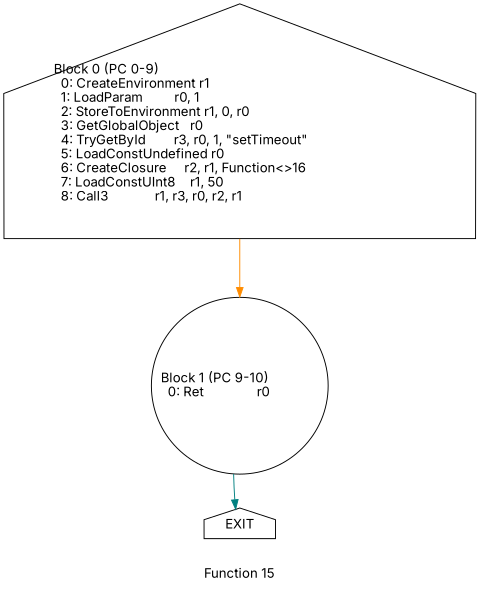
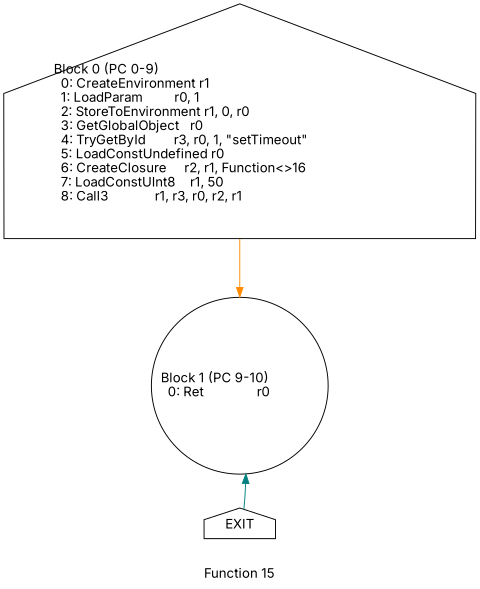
edge "Block 1 (PC 9-10) 0: Ret               r0" -> "EXIT": reversed
